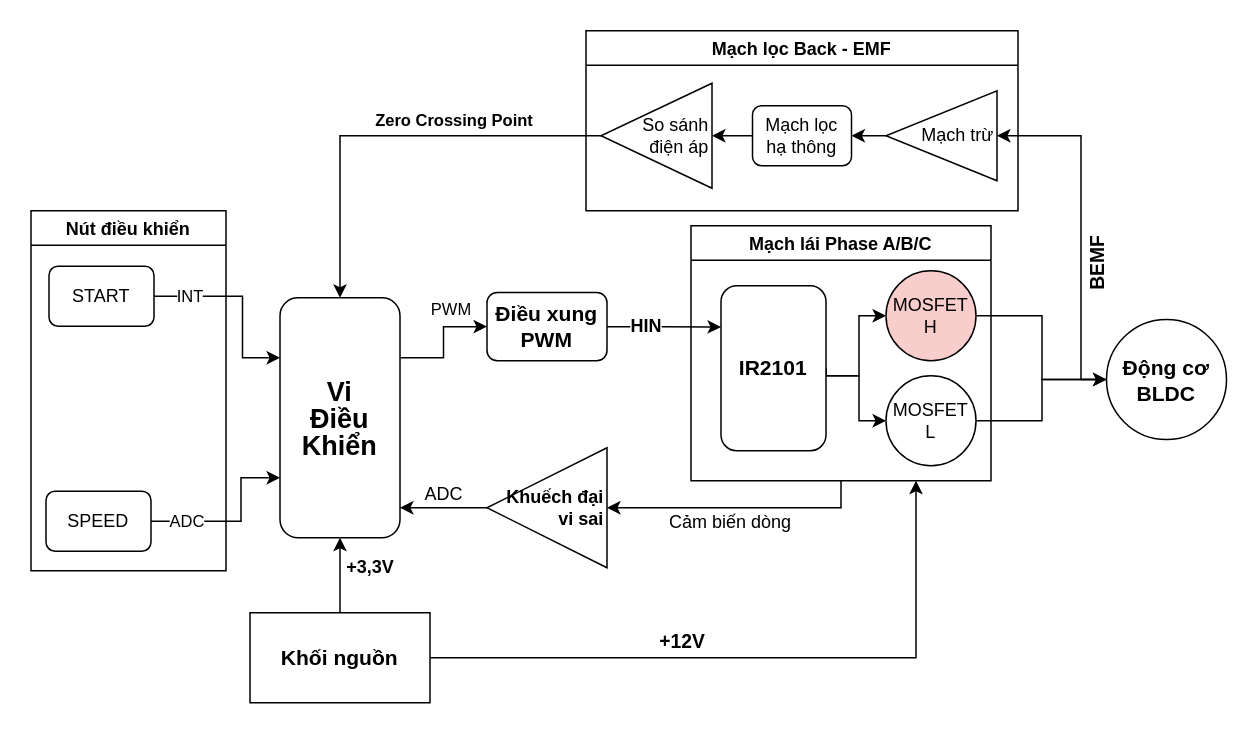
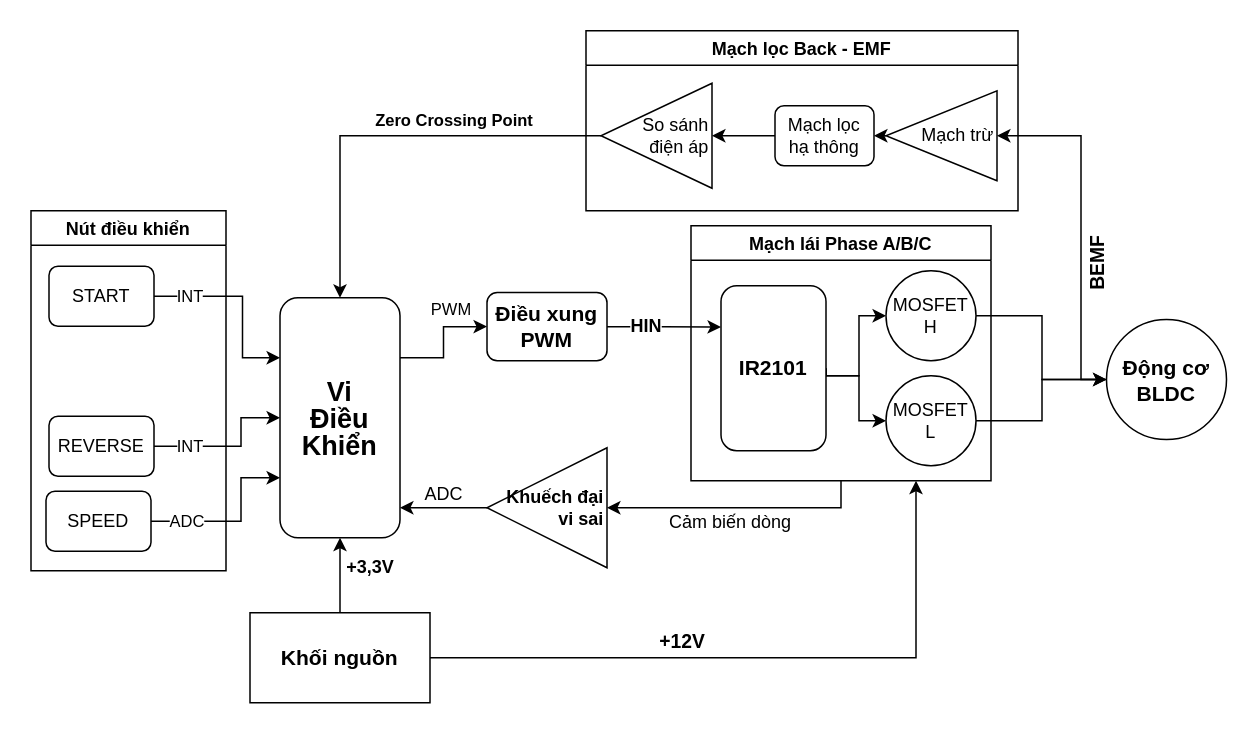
node "Mạch lọc hạ thông": moved (802, 136) -> (824, 136)
node "MOSFET H": fillcolor #f8cecc -> #ffffff
node "REVERSE": added
edge "REVERSE" -> "Vi Điều Khiển": added, label "INT"
